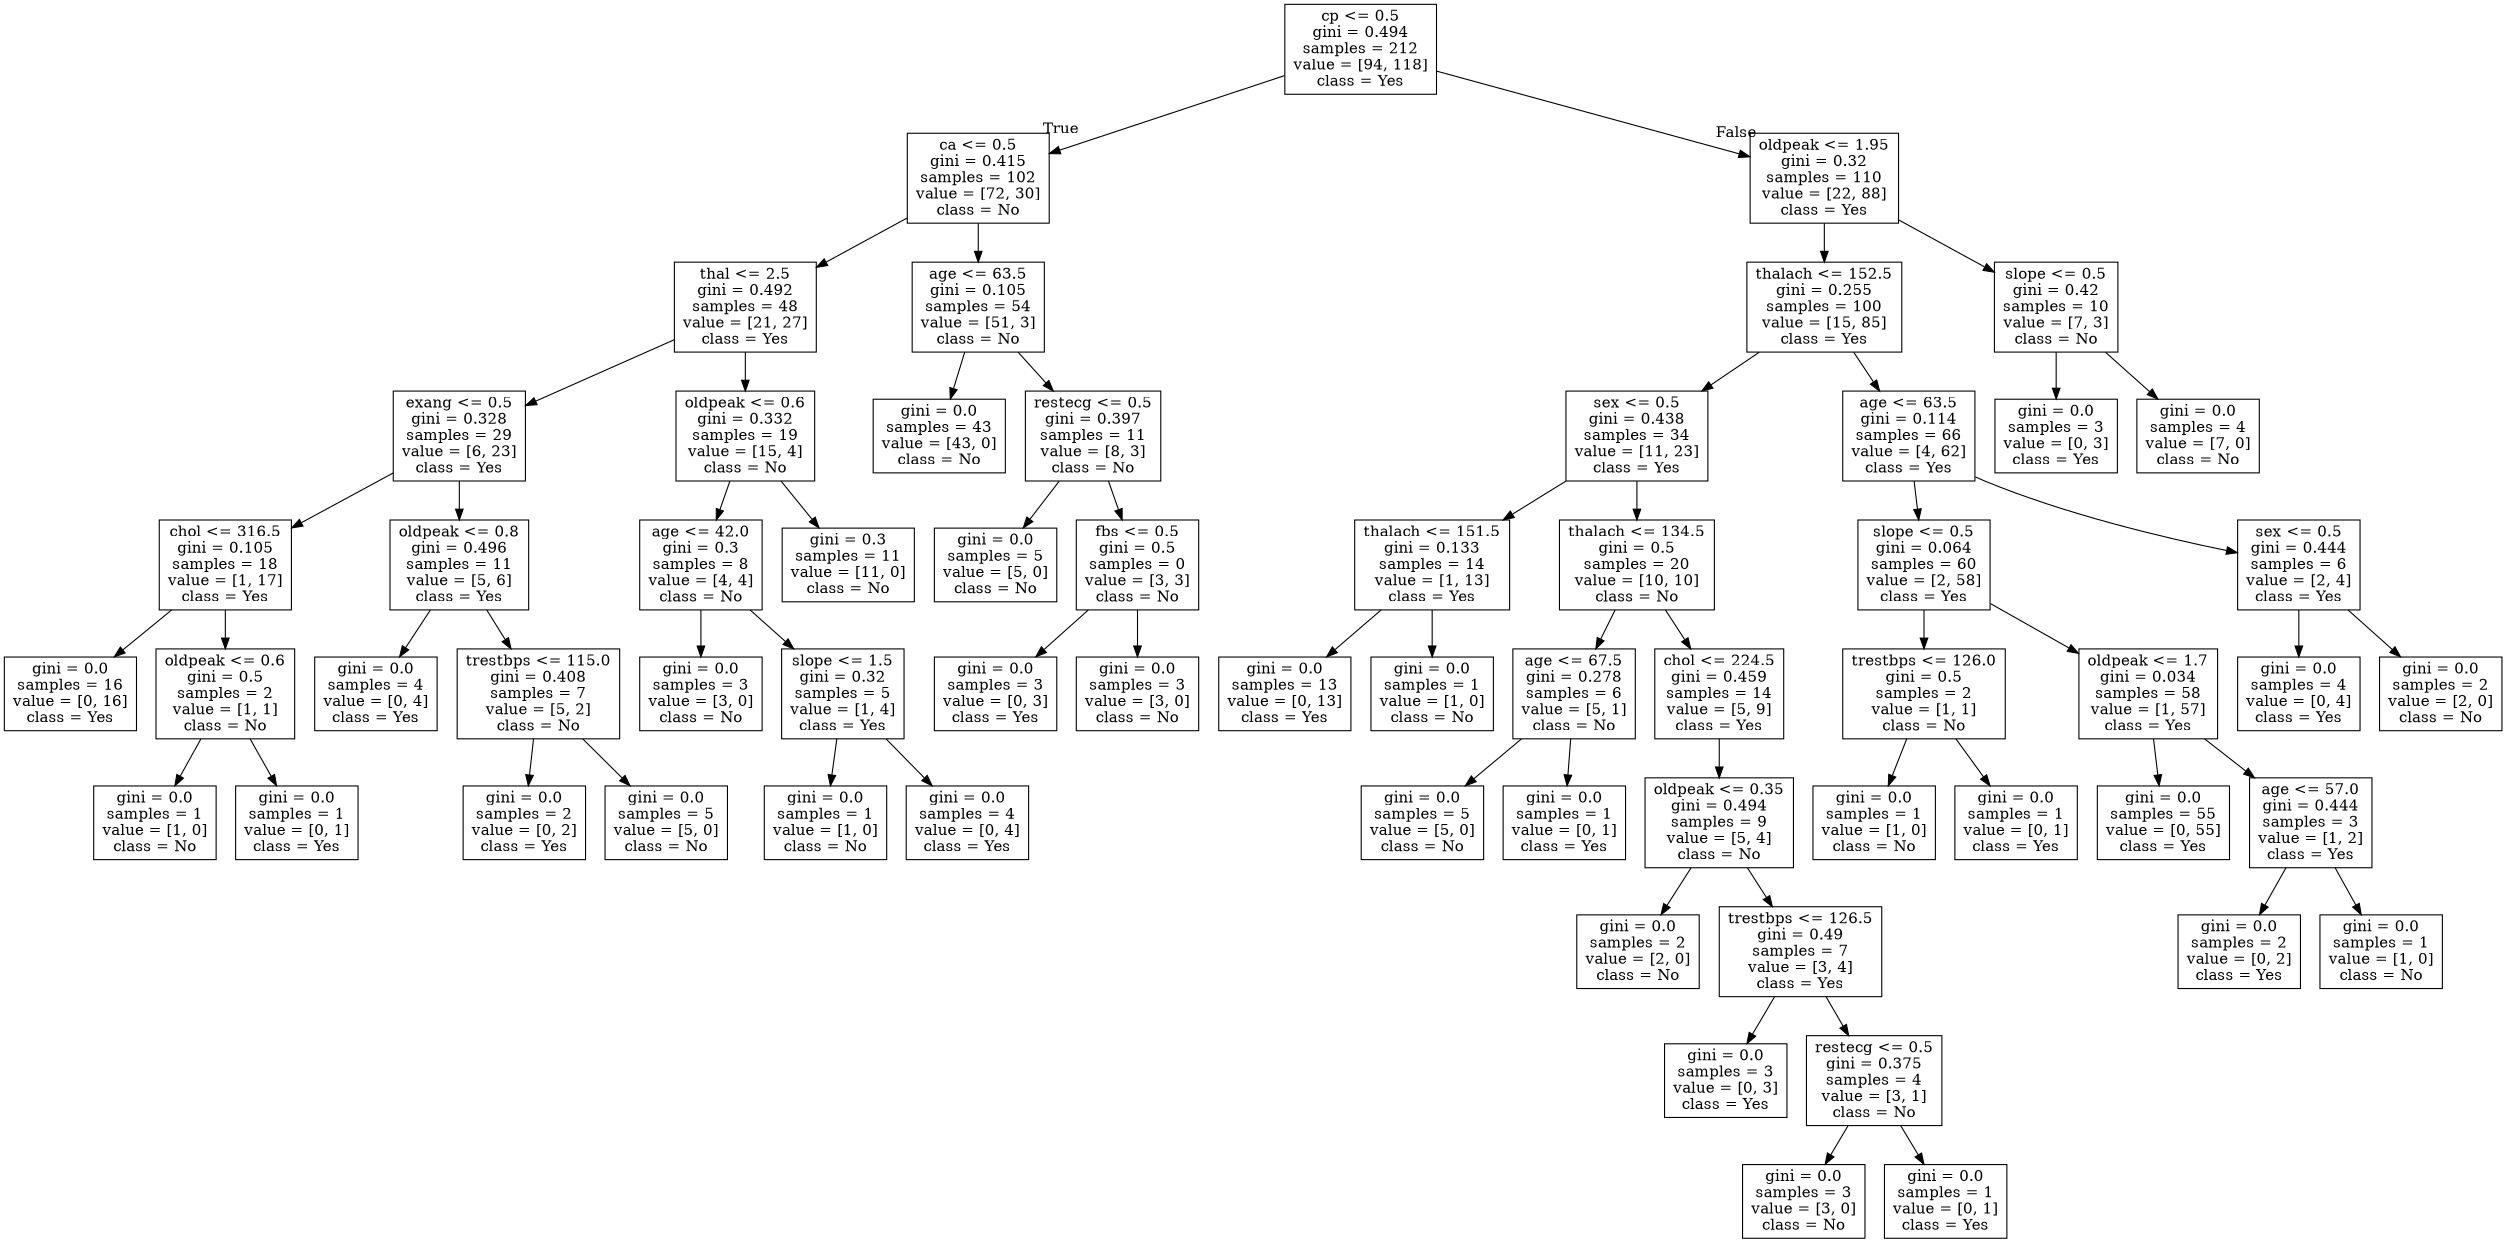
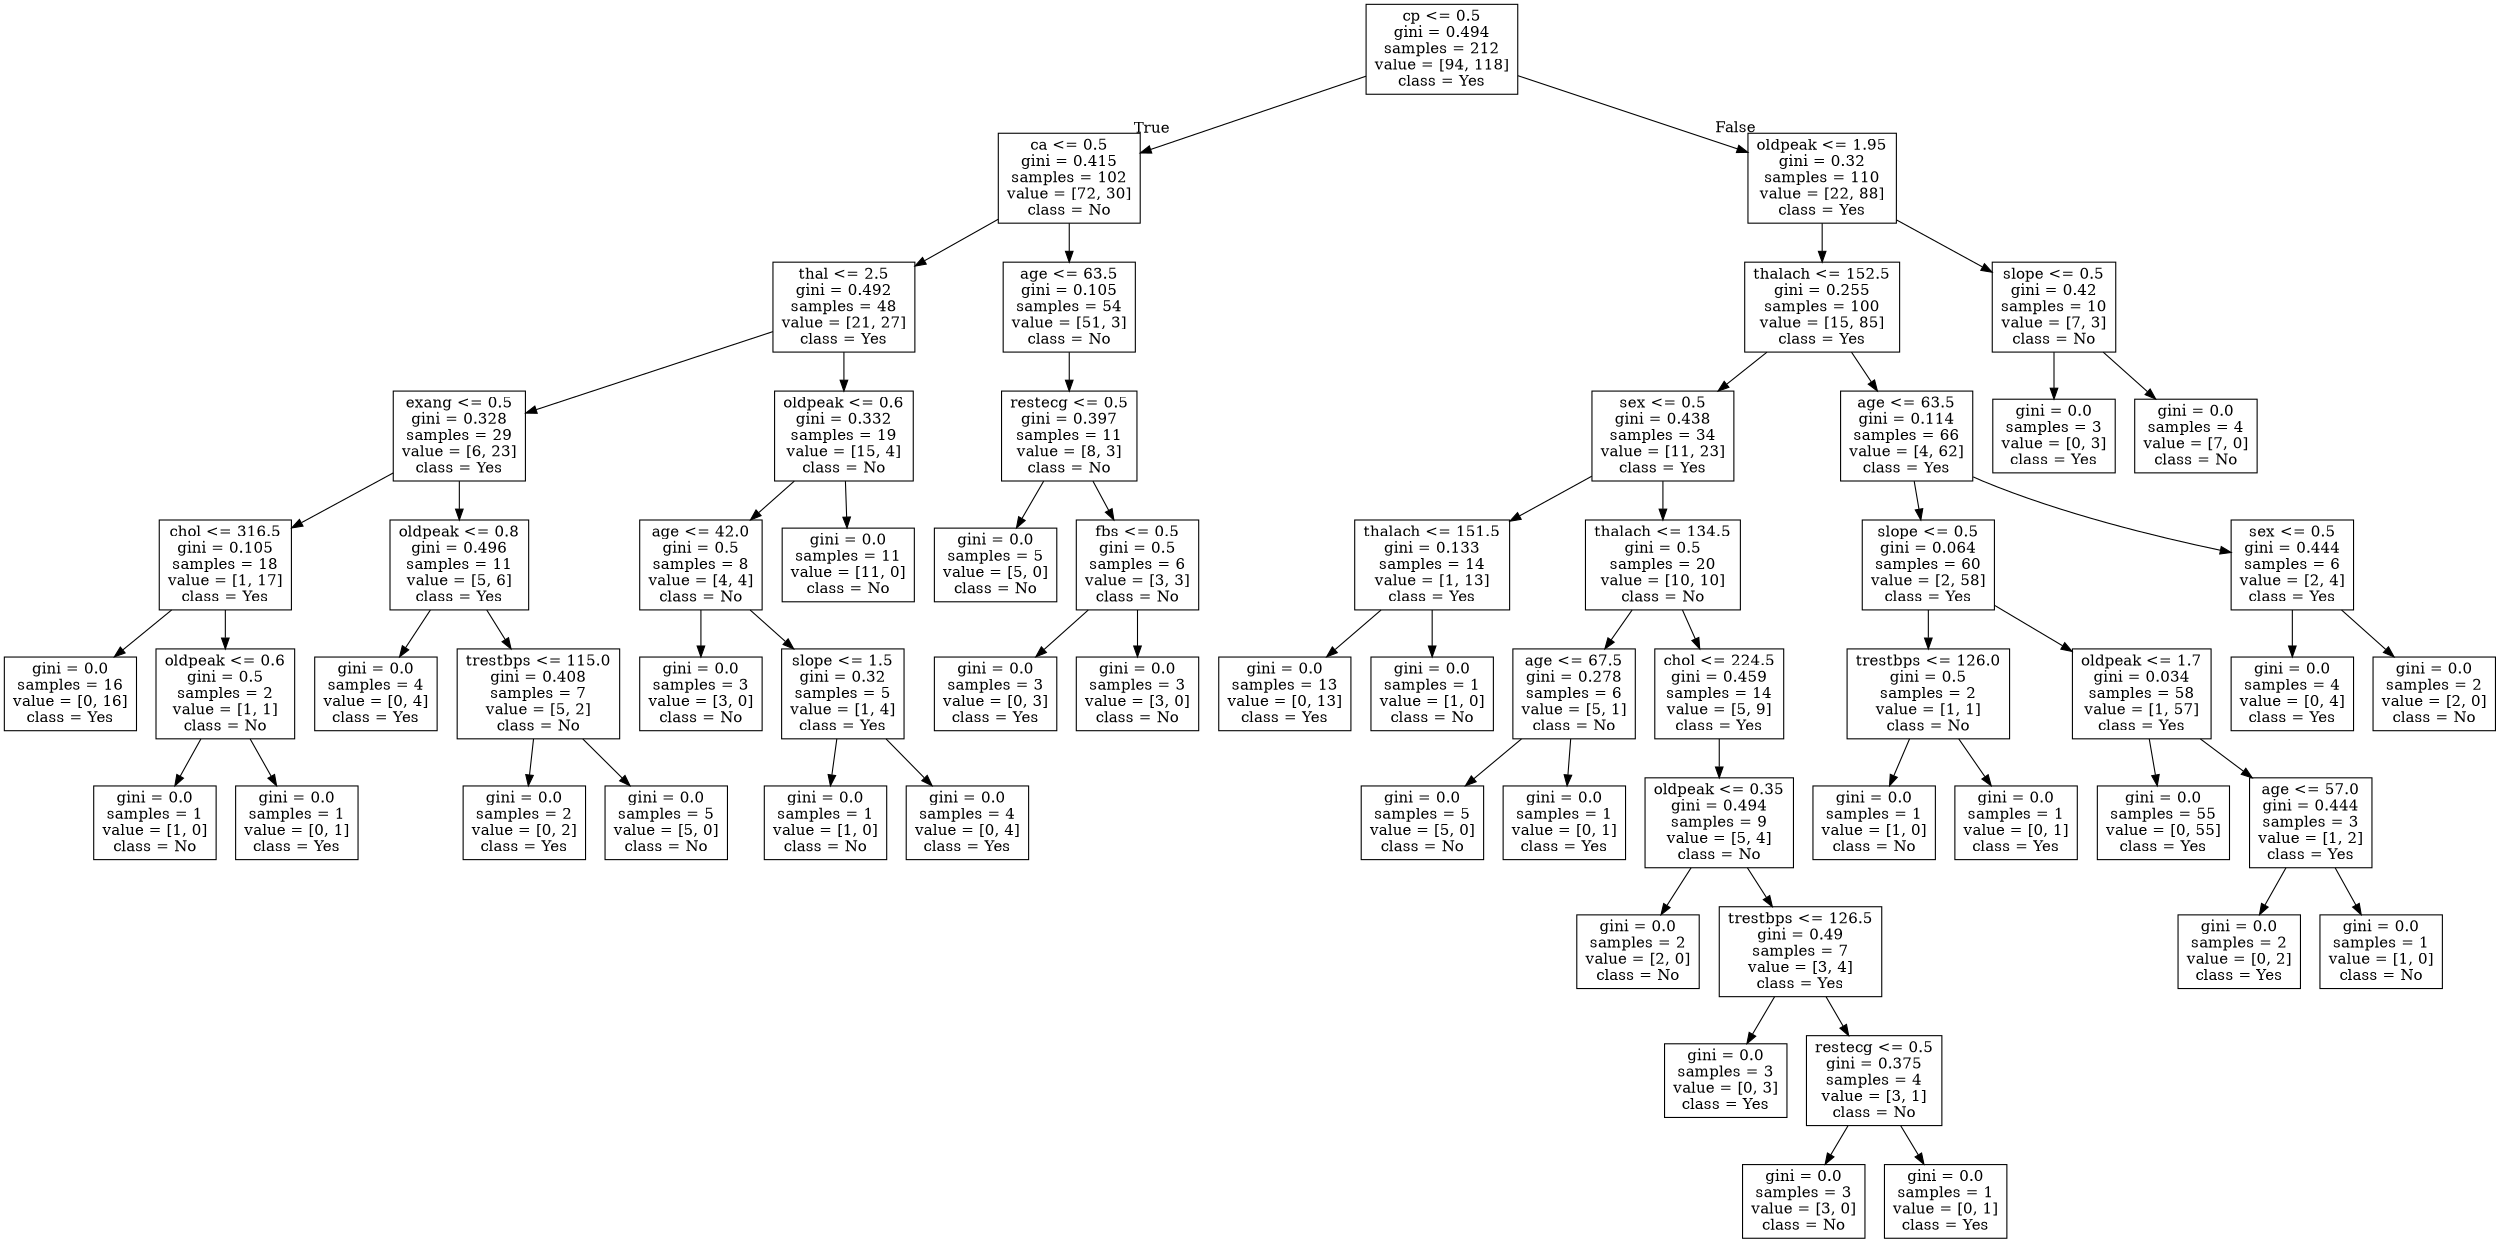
node "gini = 0.0 samples = 43 value = [43, 0] class = No": removed
node "age <= 42.0 gini = 0.3 samples = 8 value = [4, 4] class = No": label "age <= 42.0 gini = 0.3 samples = 8 value = [4, 4] class = No" -> "age <= 42.0 gini = 0.5 samples = 8 value = [4, 4] class = No"
node "gini = 0.3 samples = 11 value = [11, 0] class = No": label "gini = 0.3 samples = 11 value = [11, 0] class = No" -> "gini = 0.0 samples = 11 value = [11, 0] class = No"
node "fbs <= 0.5 gini = 0.5 samples = 0 value = [3, 3] class = No": label "fbs <= 0.5 gini = 0.5 samples = 0 value = [3, 3] class = No" -> "fbs <= 0.5 gini = 0.5 samples = 6 value = [3, 3] class = No"
